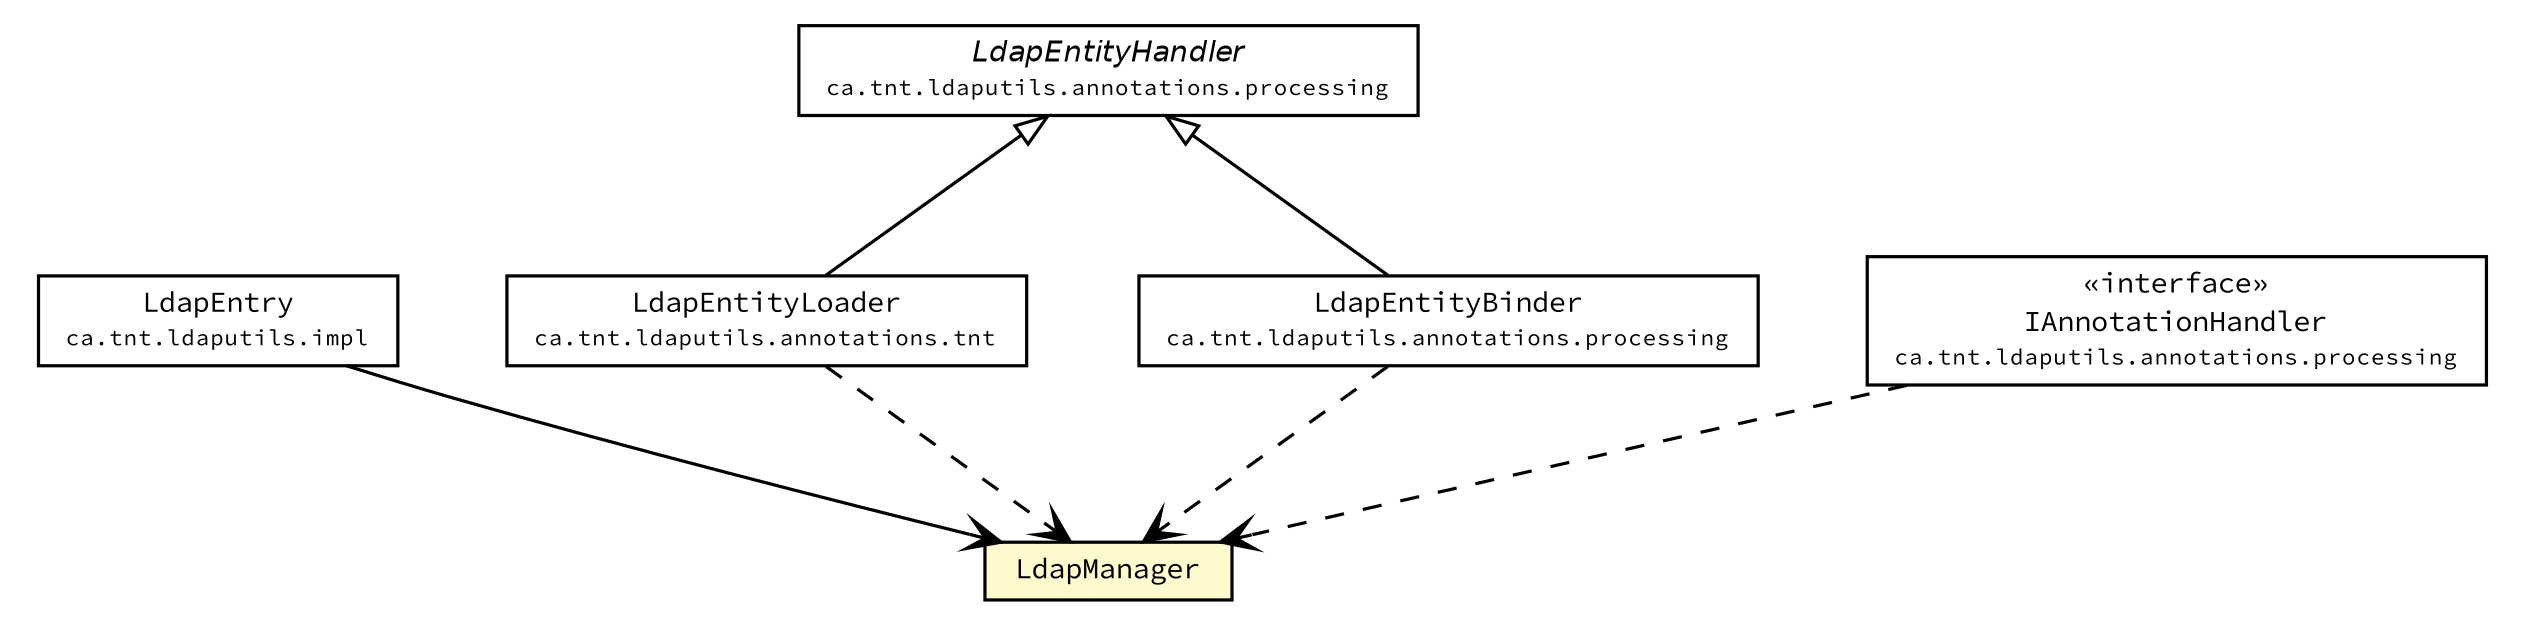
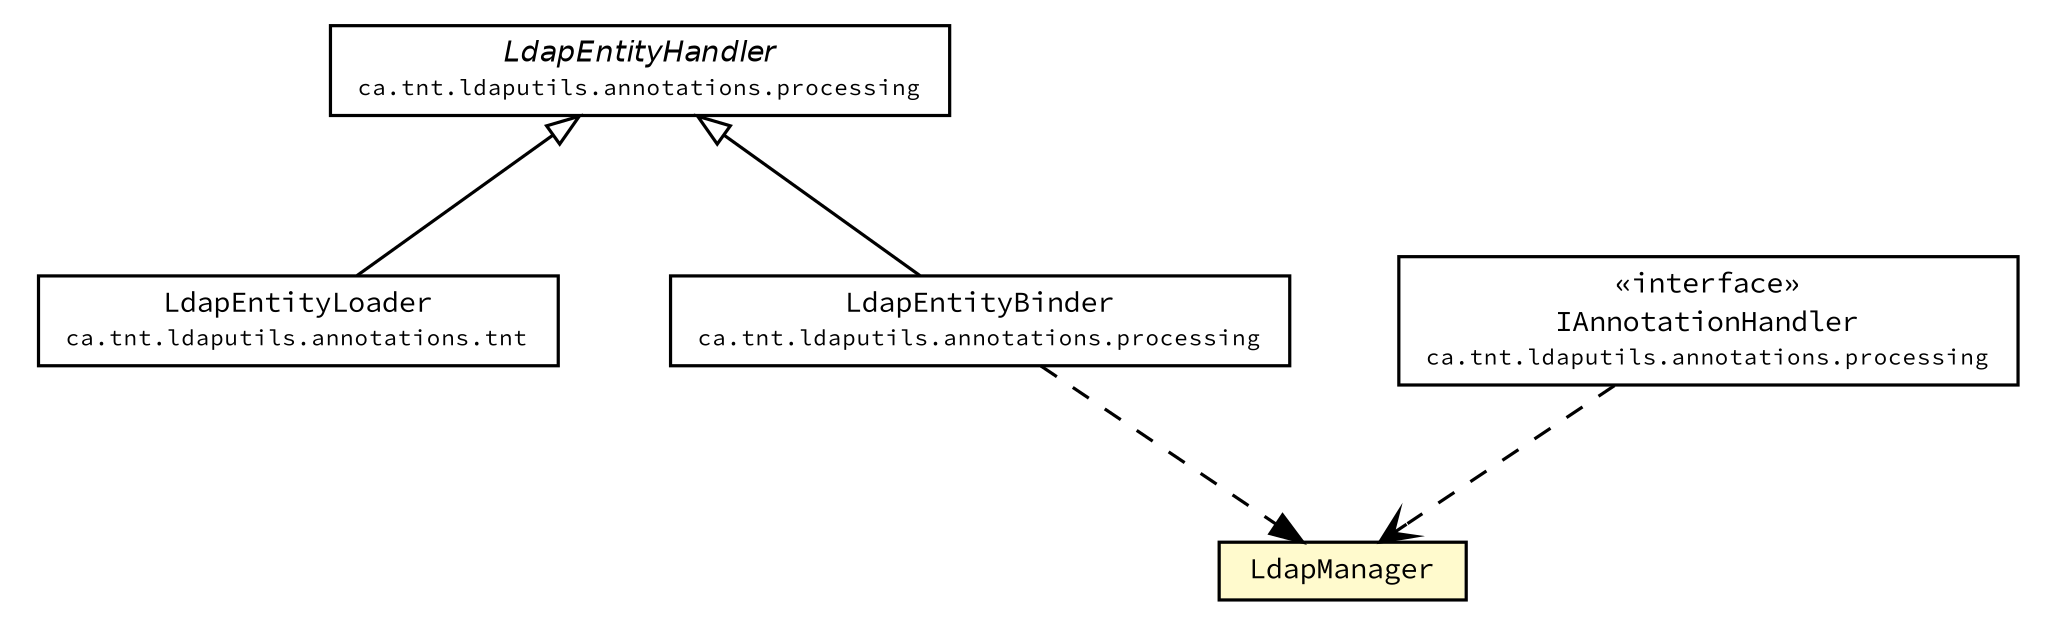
node "LdapEntry": removed
edge "LdapEntityLoader" -> "LdapManager": removed
edge "LdapEntityBinder" -> "LdapManager": arrowhead open -> normal
